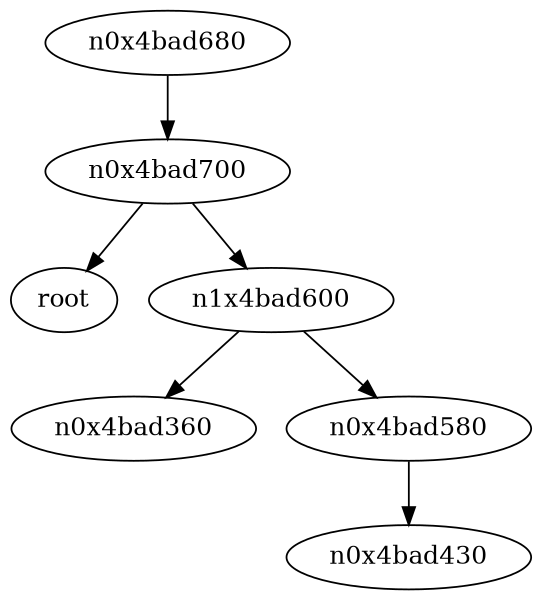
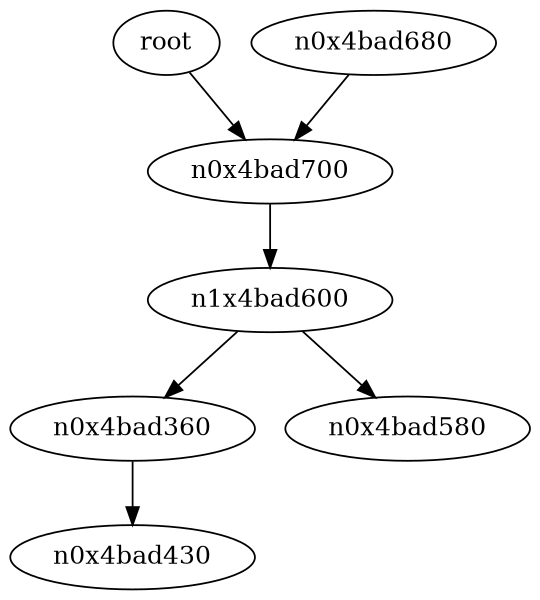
edge "n0x4bad700" -> "root": reversed
edge "n0x4bad580" -> "n0x4bad430": now "n0x4bad360" -> "n0x4bad430"
